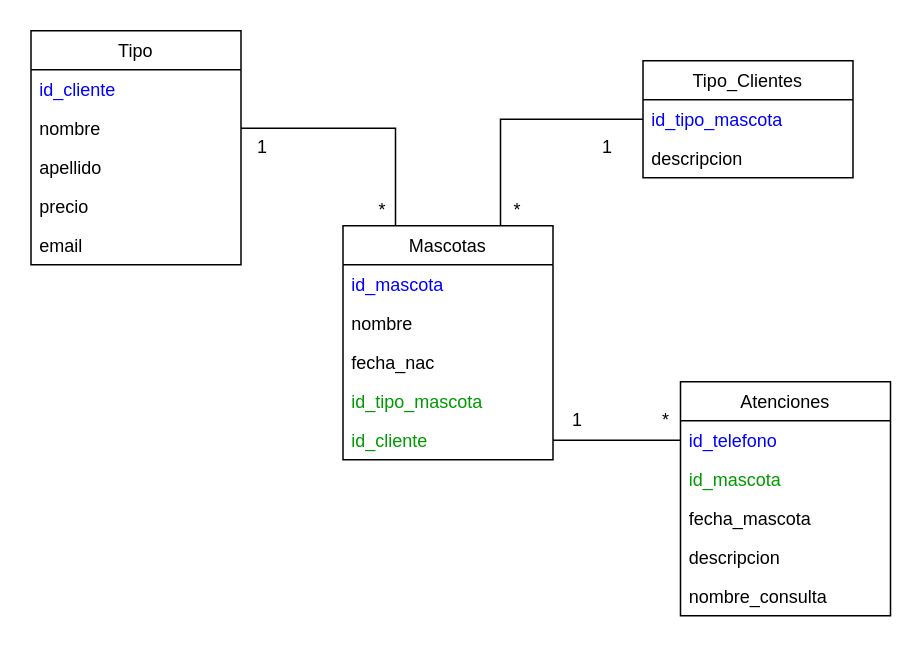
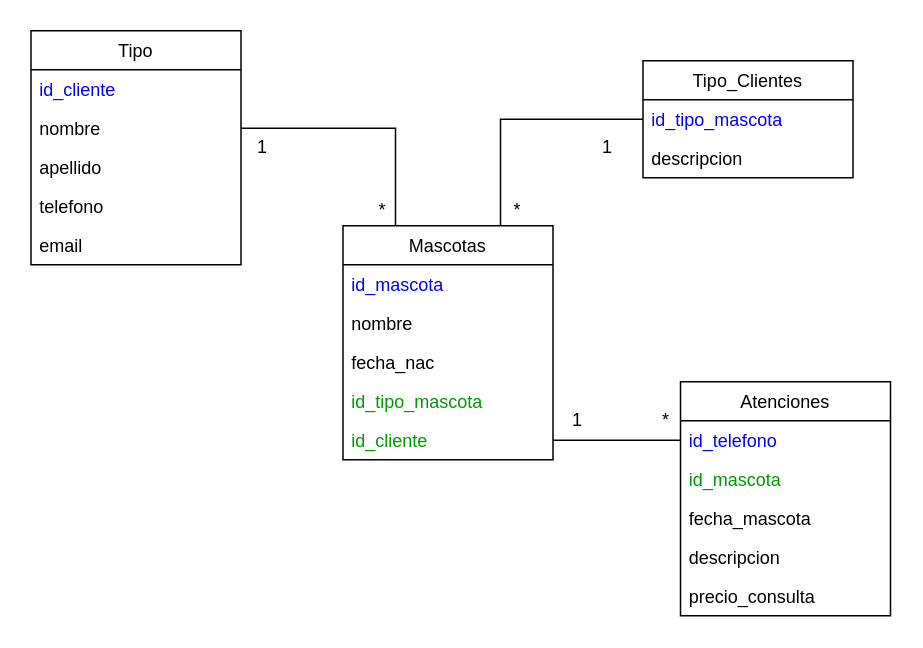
node "precio": label "precio" -> "telefono"
node "nombre_consulta": label "nombre_consulta" -> "precio_consulta"
